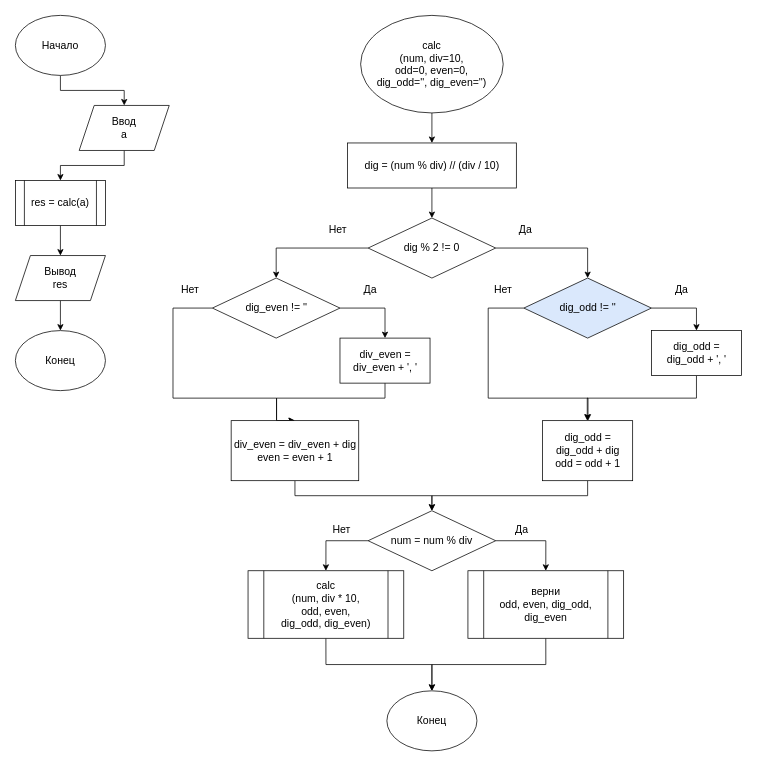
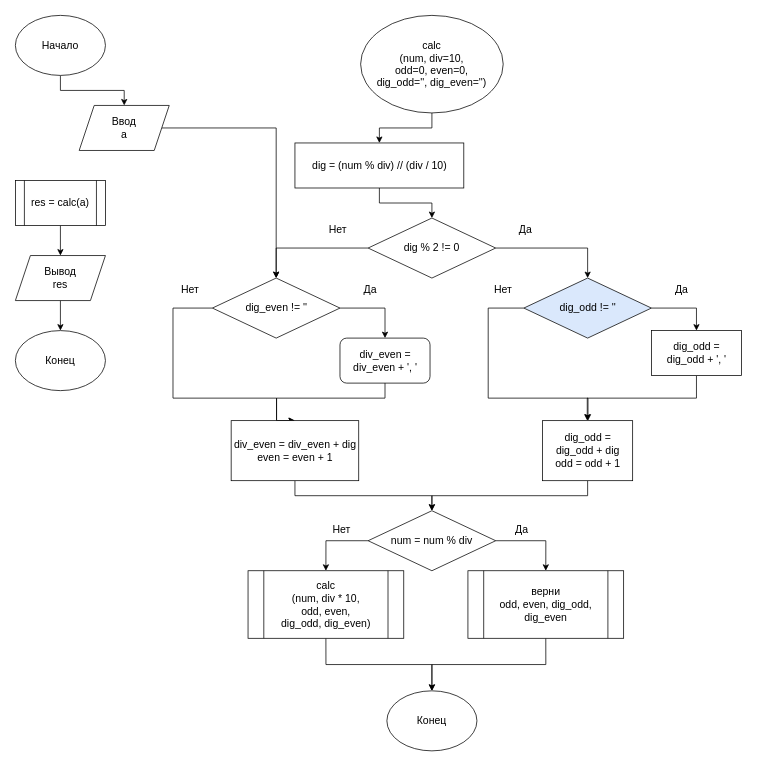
edge "Ввод a" -> "res = calc(a)": now "Ввод a" -> "dig_even != ''"
node "dig = (num % div) // (div / 10)": moved (432, 165) -> (379, 165)
node "div_even = div_even + ', '": shape rectangle -> rounded rectangle
